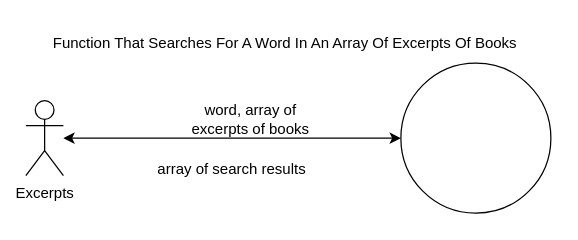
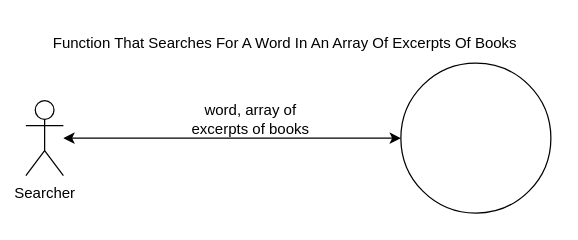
node "array of search results": removed
node "Excerpts": label "Excerpts" -> "Searcher"
